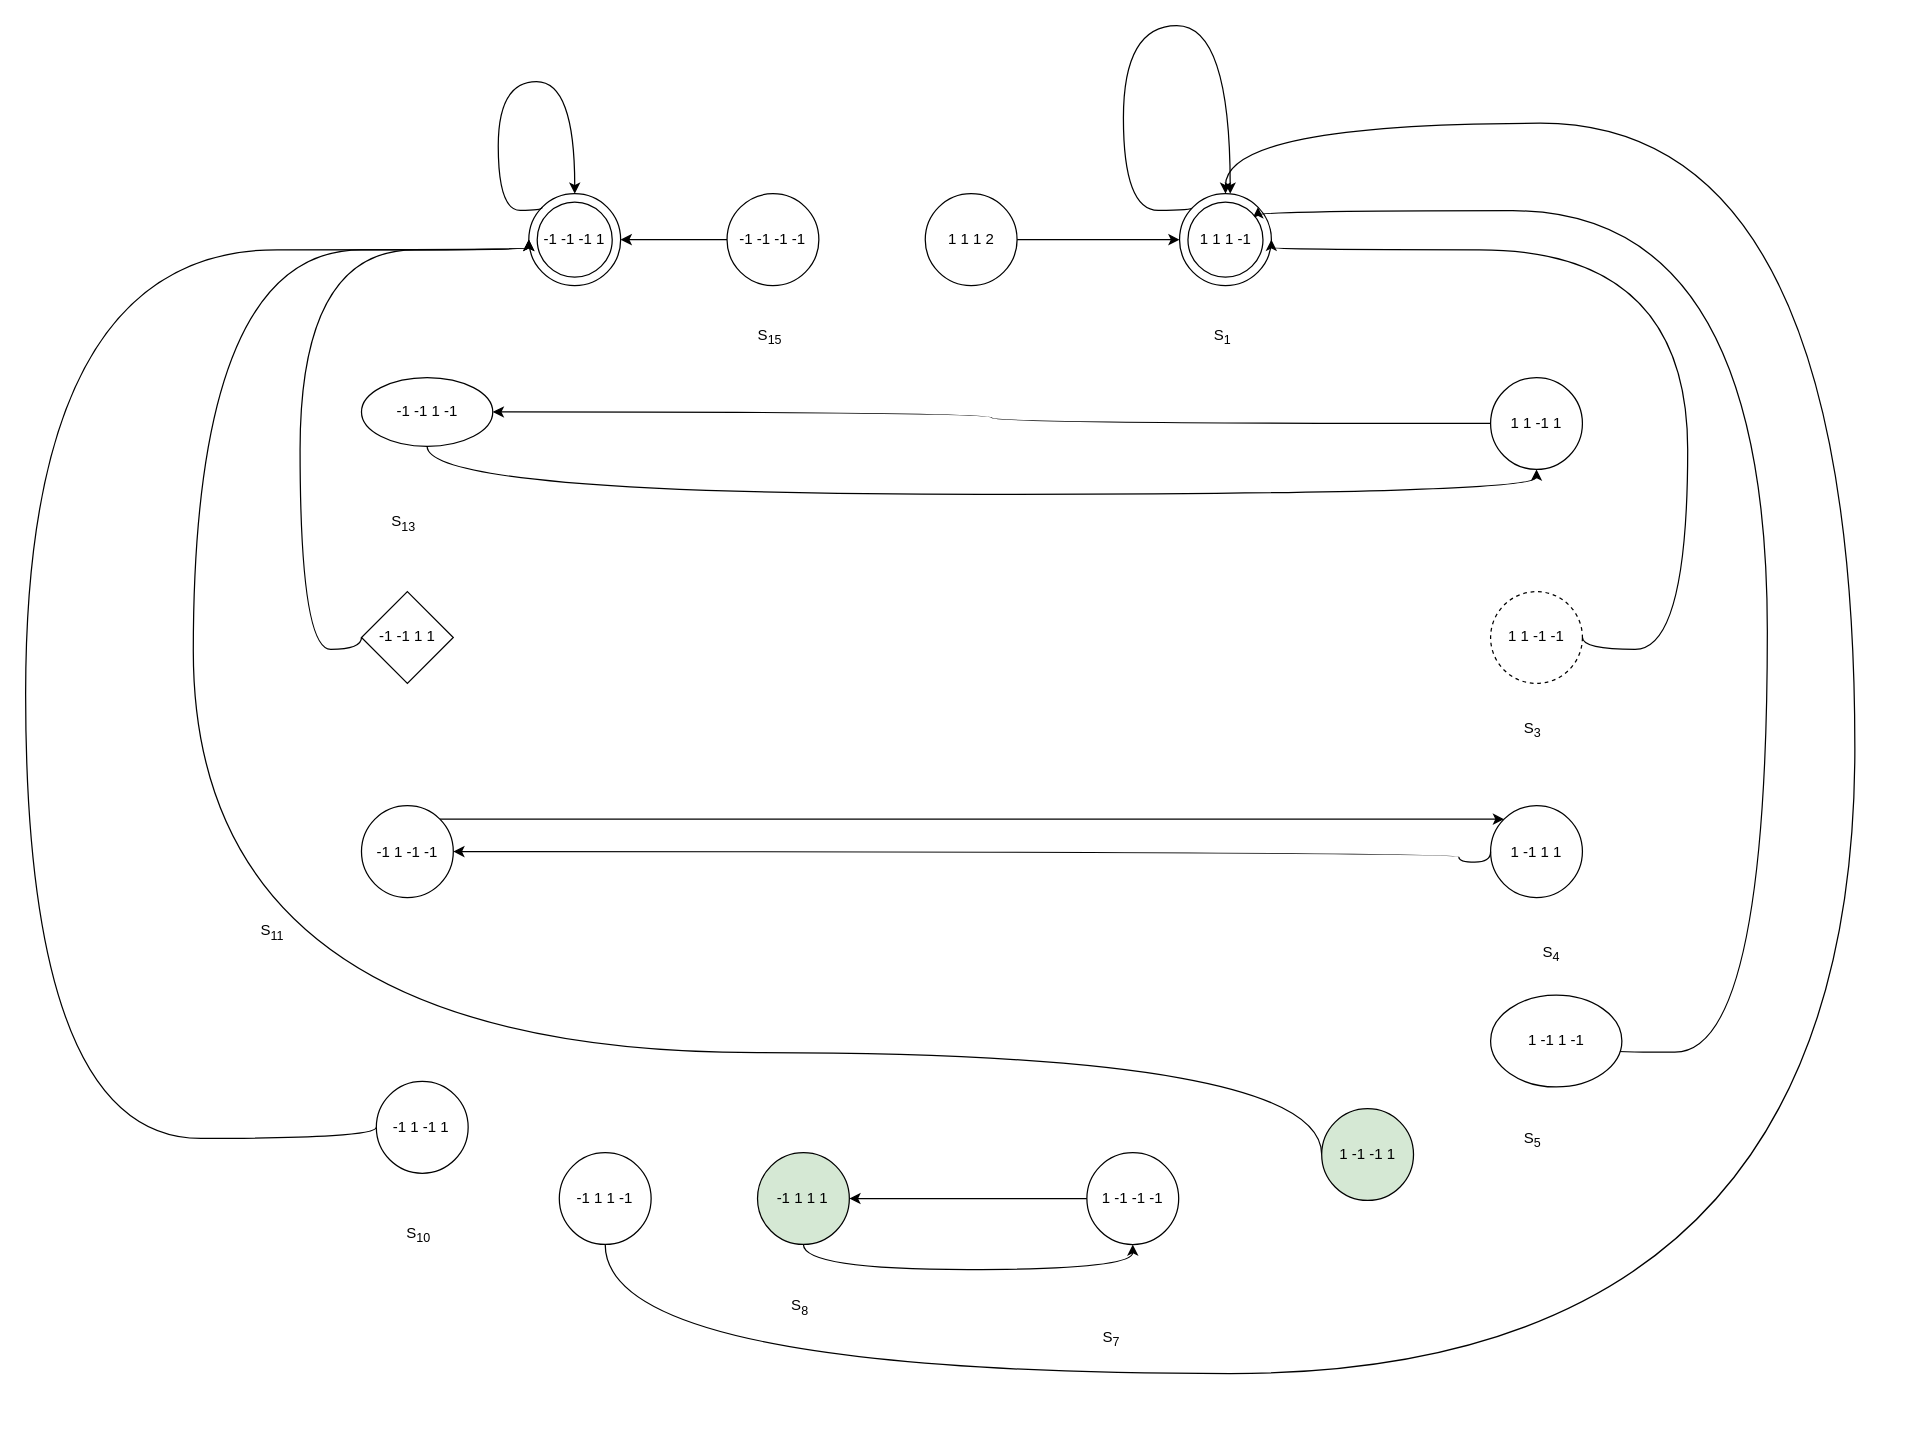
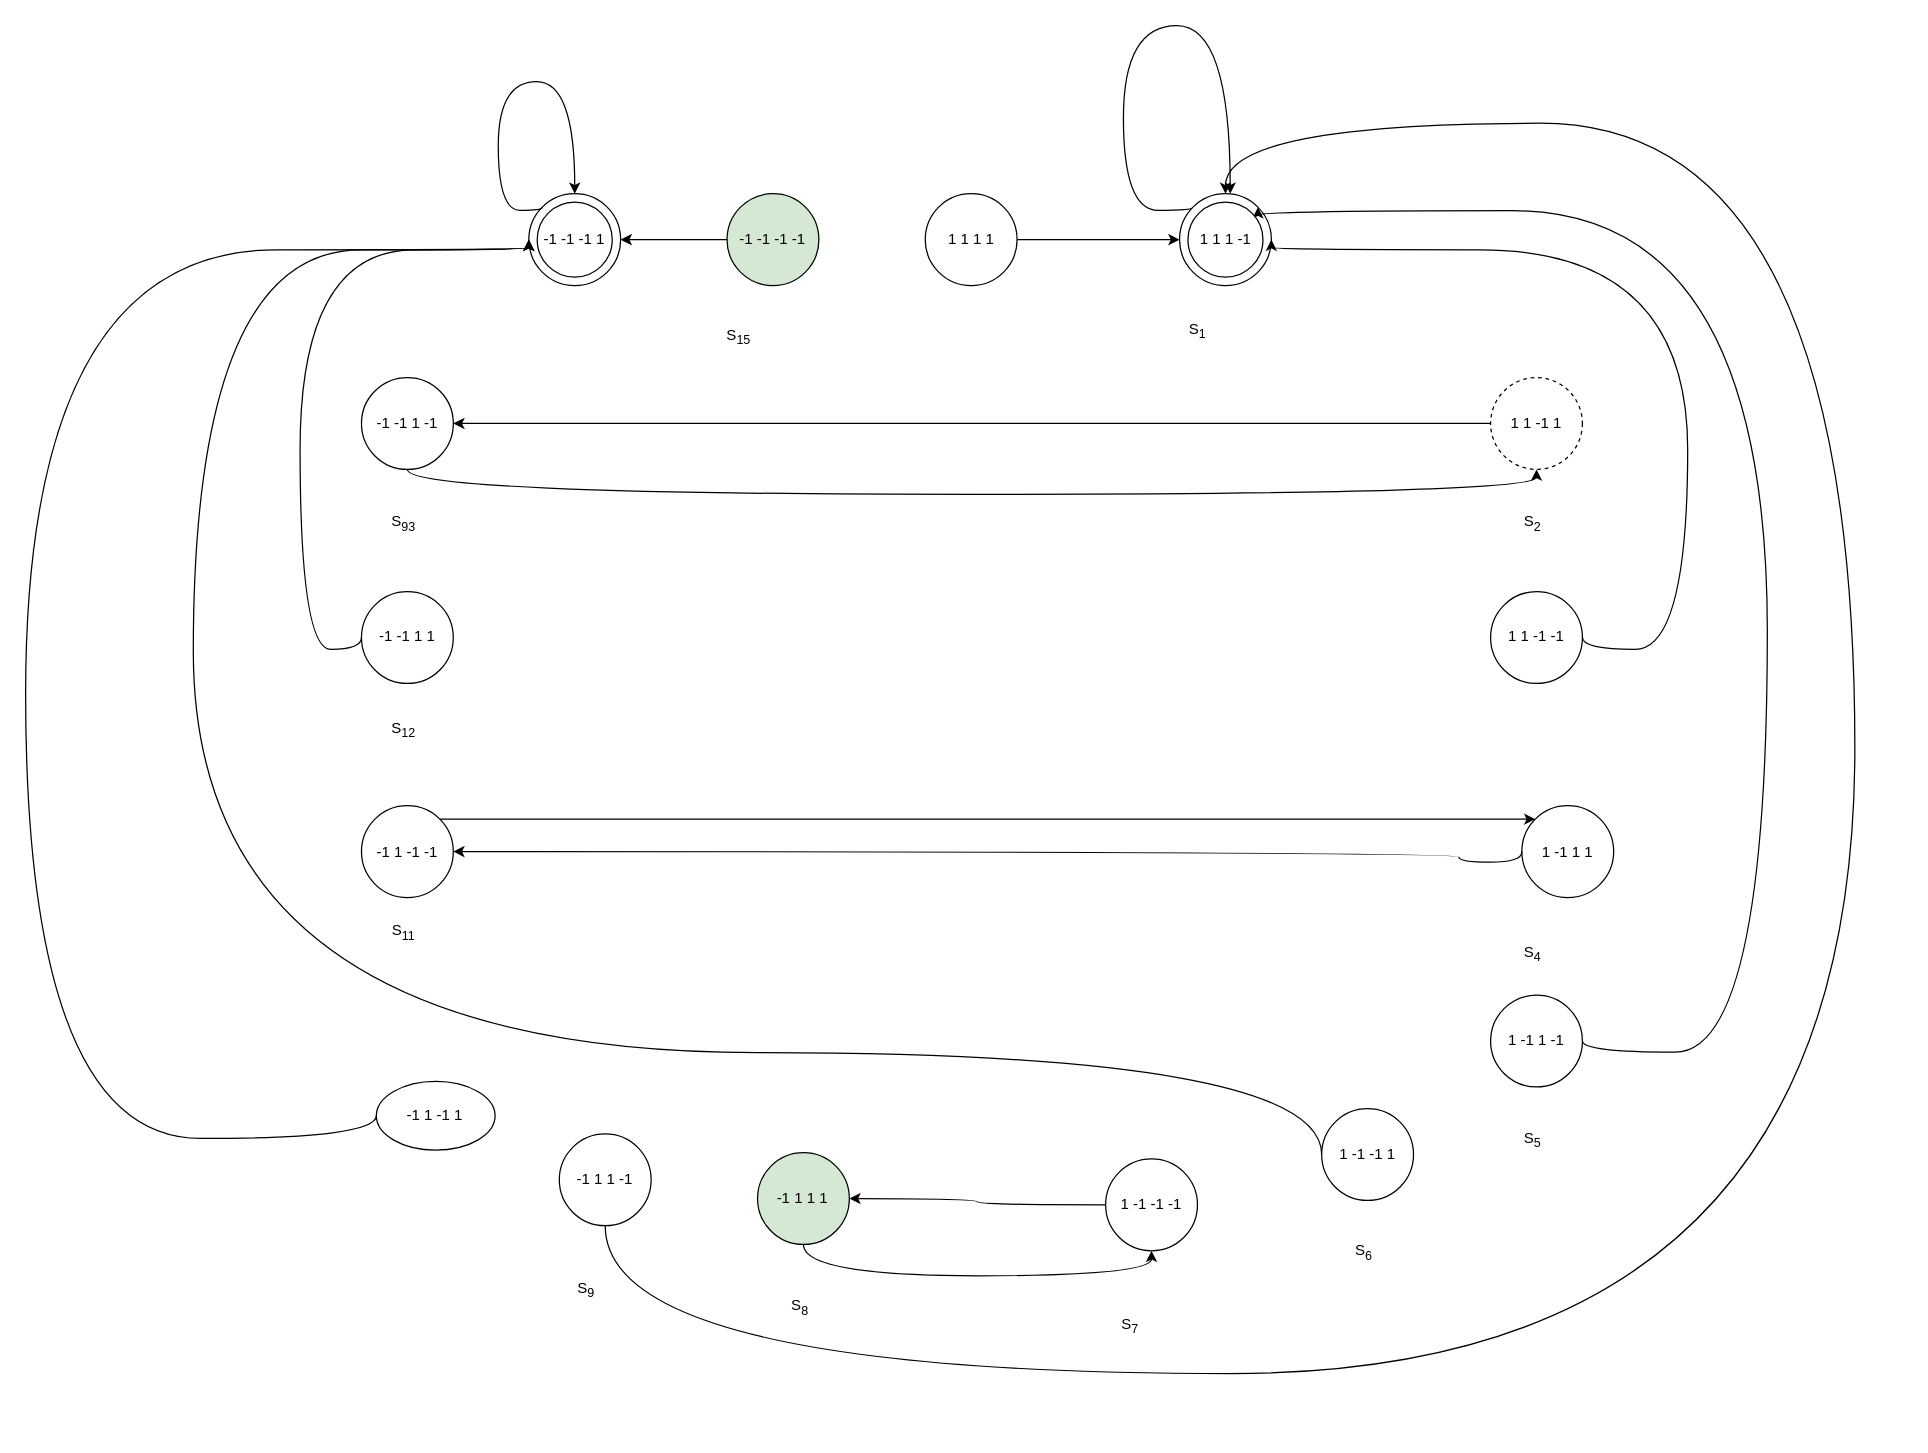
node "1 1 1 2": label "1 1 1 2" -> "1 1 1 1"
node "-1 -1 -1 -1": fillcolor #ffffff -> #d5e8d4
node "S15": moved (769, 337) -> (738, 337)
node "S1": moved (1221, 337) -> (1196, 331)
node "-1 -1 1 -1": size 131x69 -> 92x92
node "1 1 -1 1": style solid -> dashed
node "S13": label "S13" -> "S93"
node "S2": added
node "-1 -1 1 1": shape diamond -> ellipse
node "1 1 -1 -1": style dashed -> solid
node "S12": added
node "S3": removed
node "1 -1 1 1": moved (1536, 851) -> (1567, 851)
node "S11": moved (272, 931) -> (404, 931)
node "S4": moved (1551, 953) -> (1532, 953)
node "1 -1 1 -1": size 131x92 -> 92x92
node "-1 1 -1 1": size 92x92 -> 119x69
node "1 -1 -1 1": fillcolor #d5e8d4 -> #ffffff
node "-1 1 1 -1": moved (605, 1198) -> (605, 1179)
node "1 -1 -1 -1": moved (1133, 1198) -> (1151, 1204)
node "S10": removed
node "S6": added
node "S9": added
node "S7": moved (1110, 1339) -> (1129, 1326)
